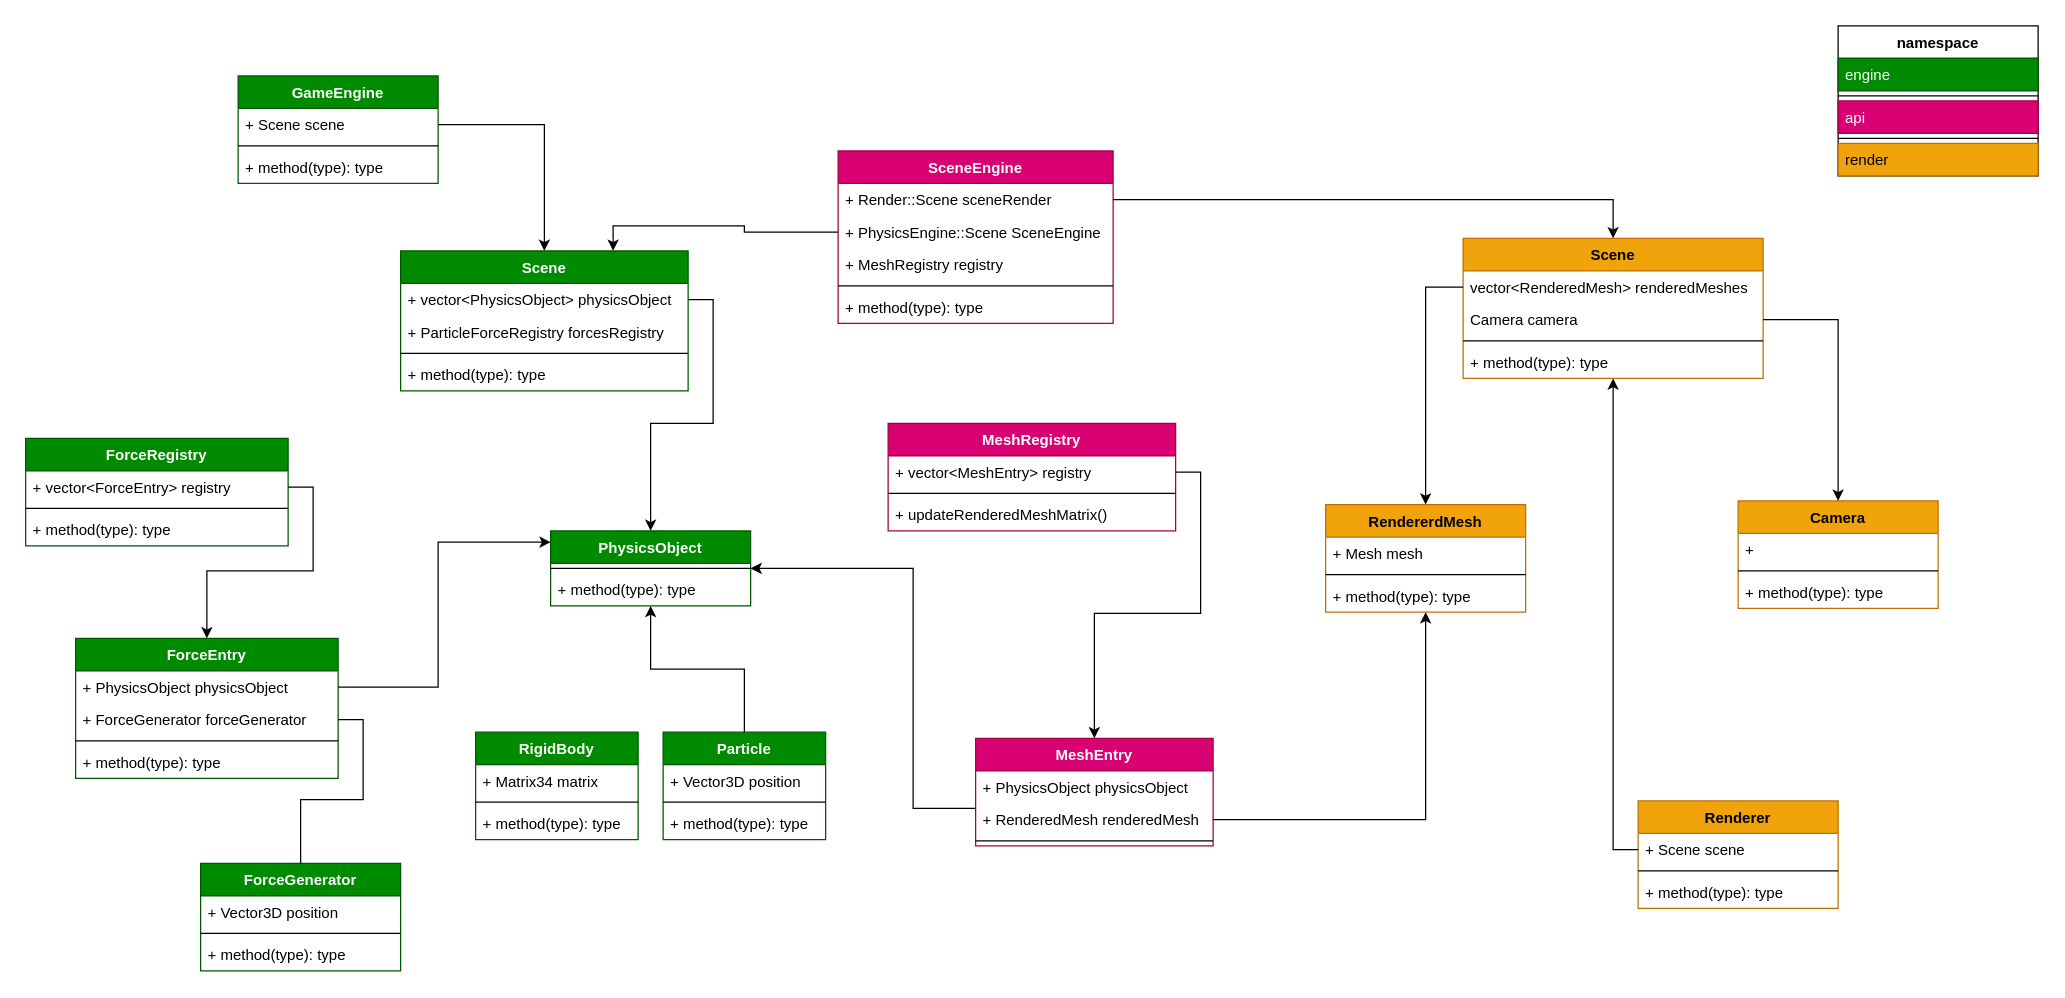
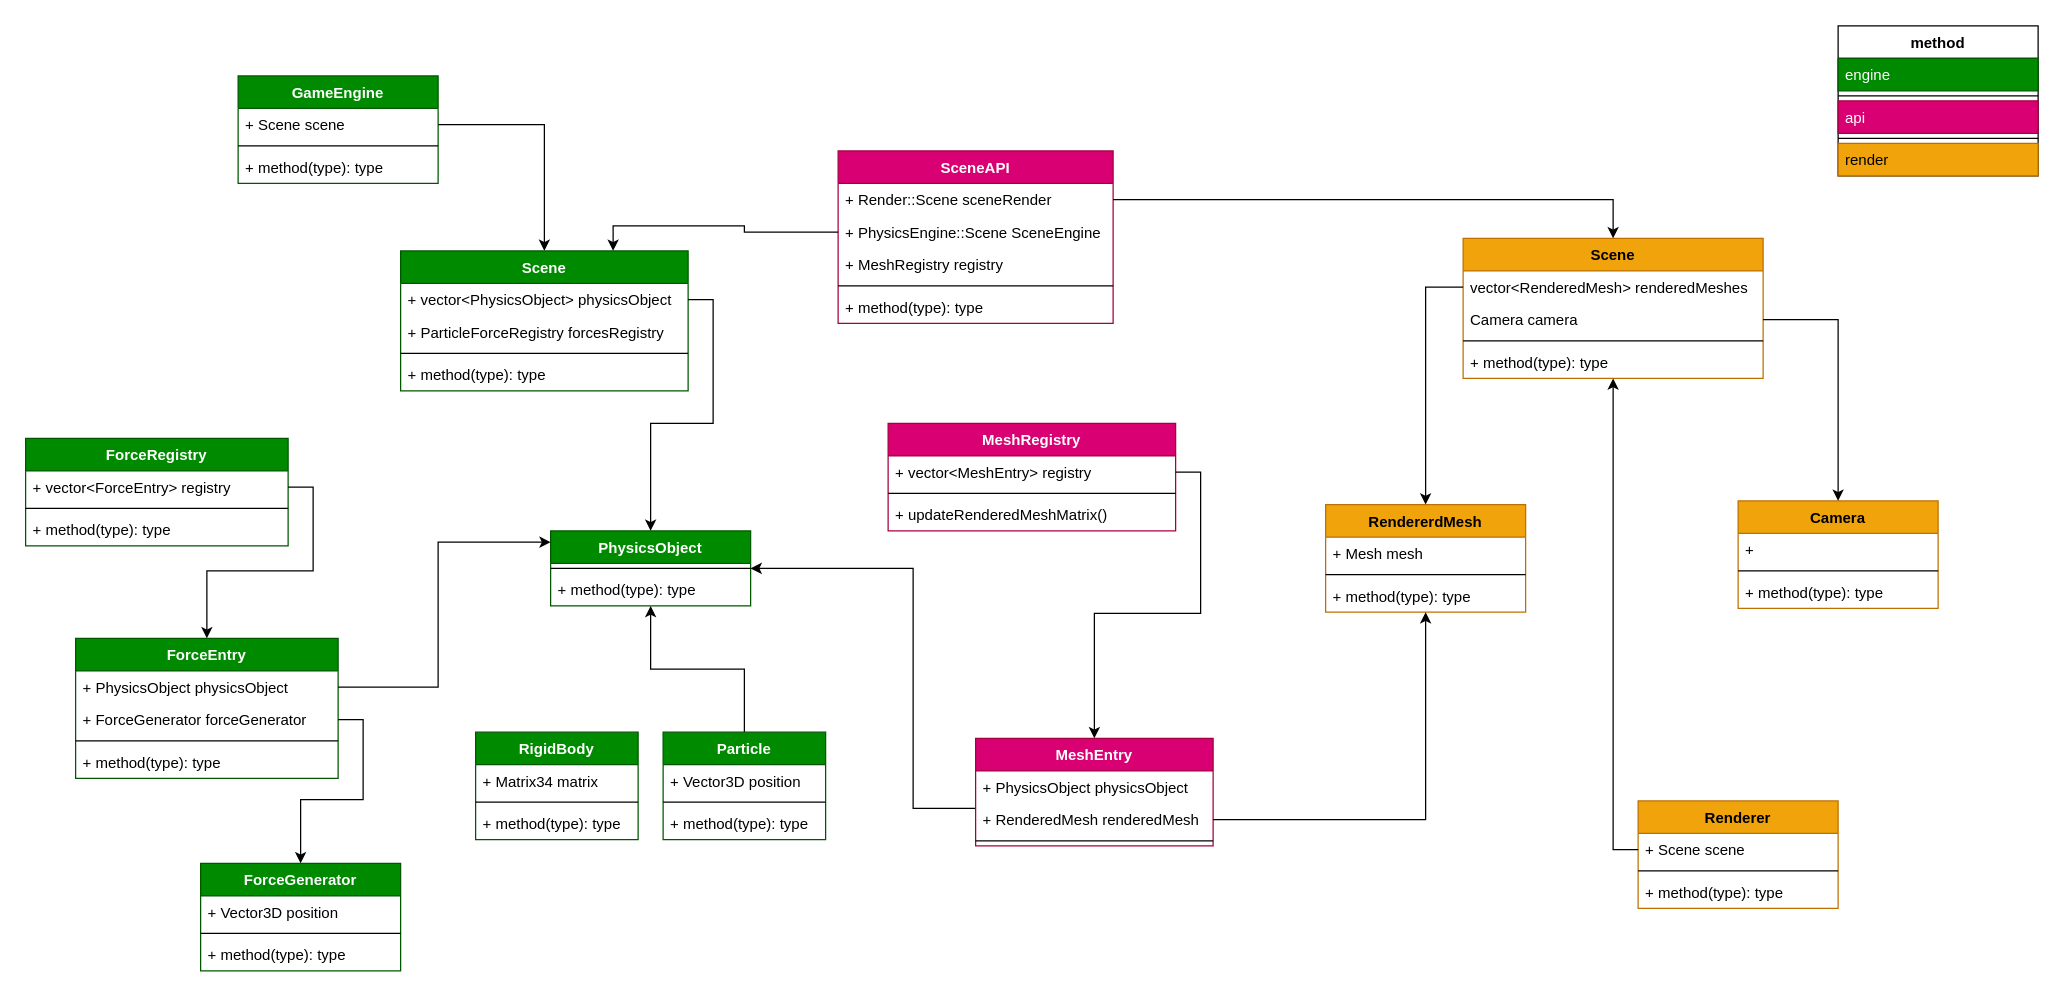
node "namespace": label "namespace" -> "method"
node "SceneEngine": label "SceneEngine" -> "SceneAPI"
edge "+ ForceGenerator forceGenerator" -- "ForceGenerator": arrowhead none -> classic
